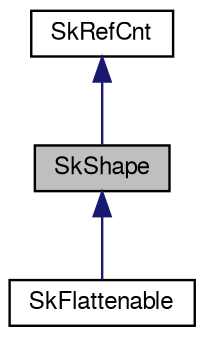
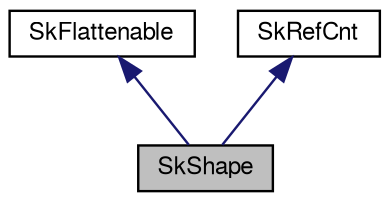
edge "SkFlattenable" -> "SkShape": reversed
